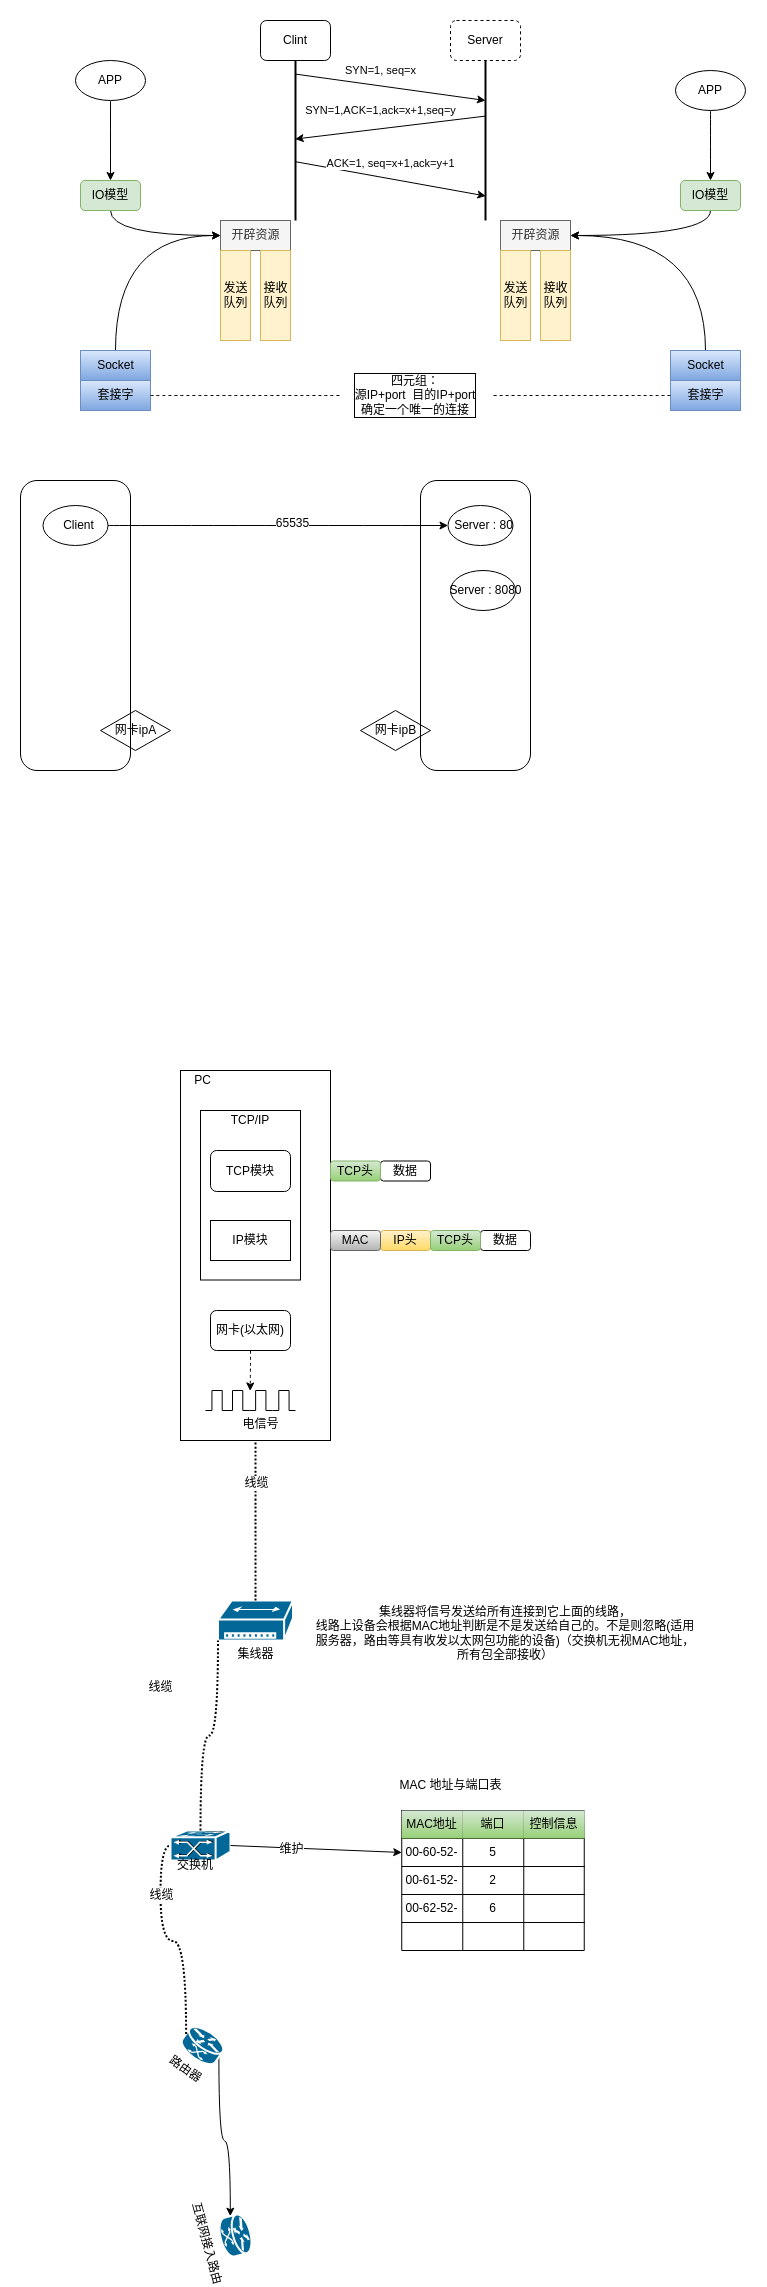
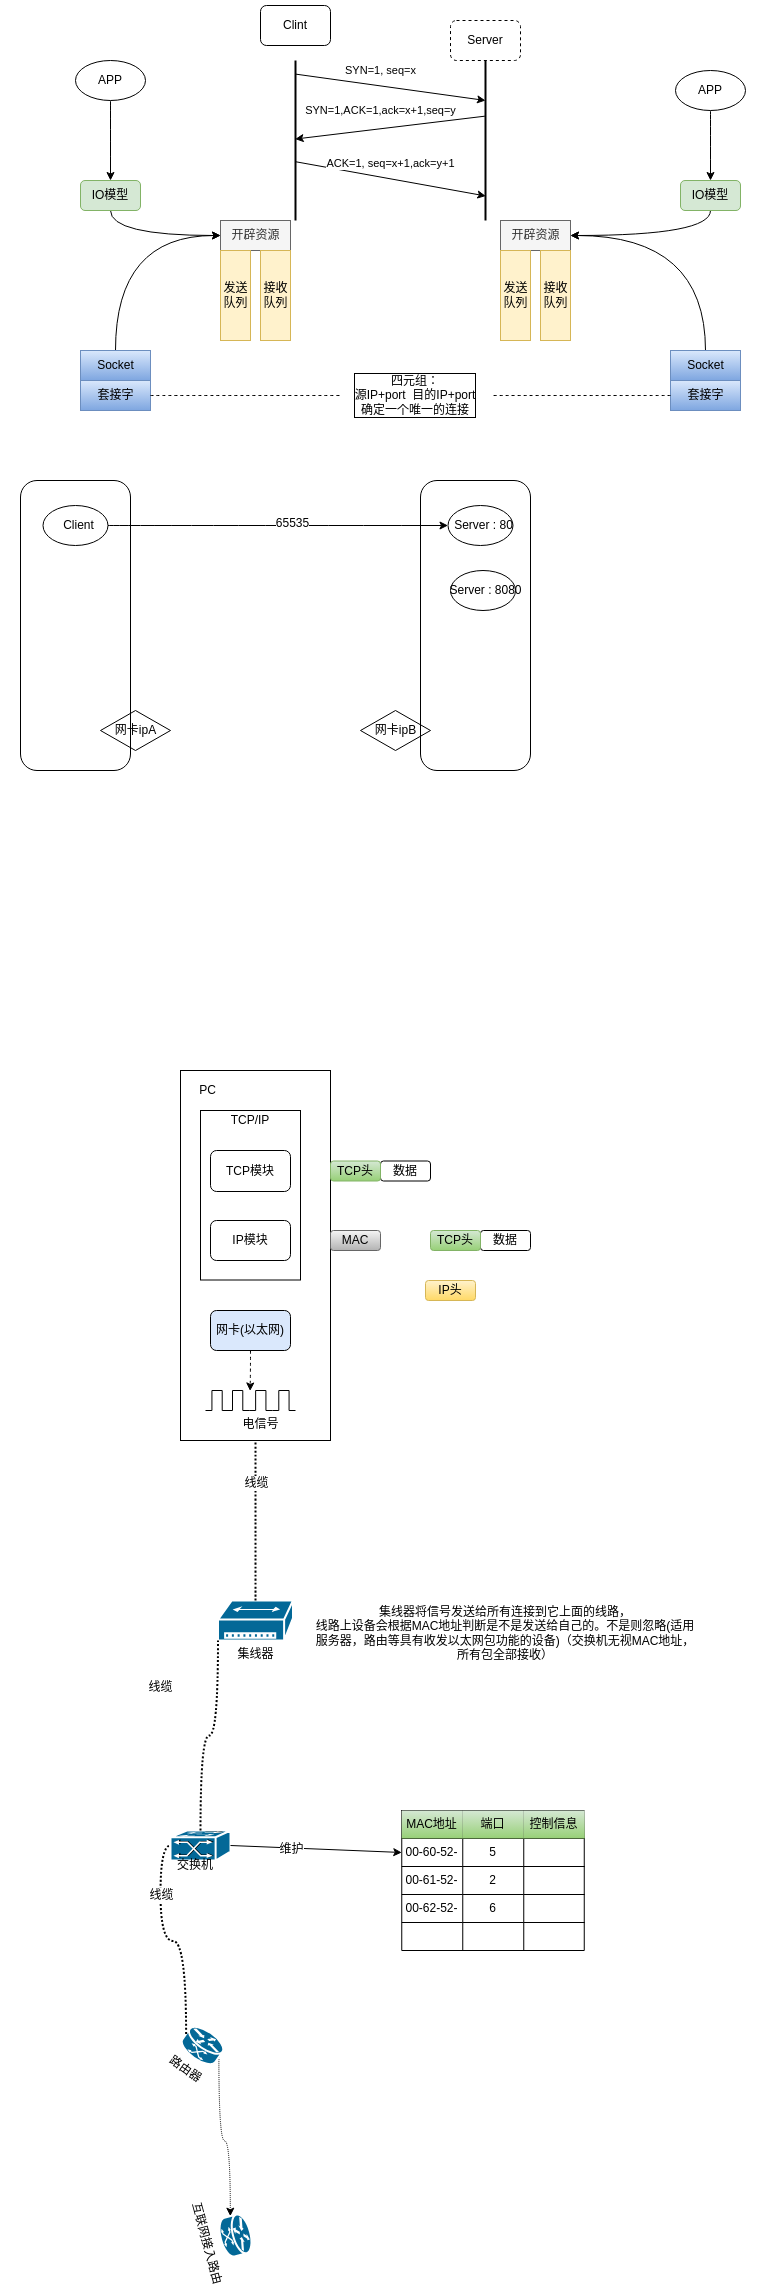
node "Clint": moved (296, 41) -> (296, 26)
node "PC": moved (203, 1081) -> (208, 1091)
node "IP模块": shape rectangle -> rounded rectangle
node "IP头": moved (406, 1241) -> (451, 1291)
node "网卡(以太网)": fillcolor #ffffff -> #dae8fc
node "MAC 地址与端口表": removed
edge "路由器" -> "互联网接入路由": style solid -> dashed
